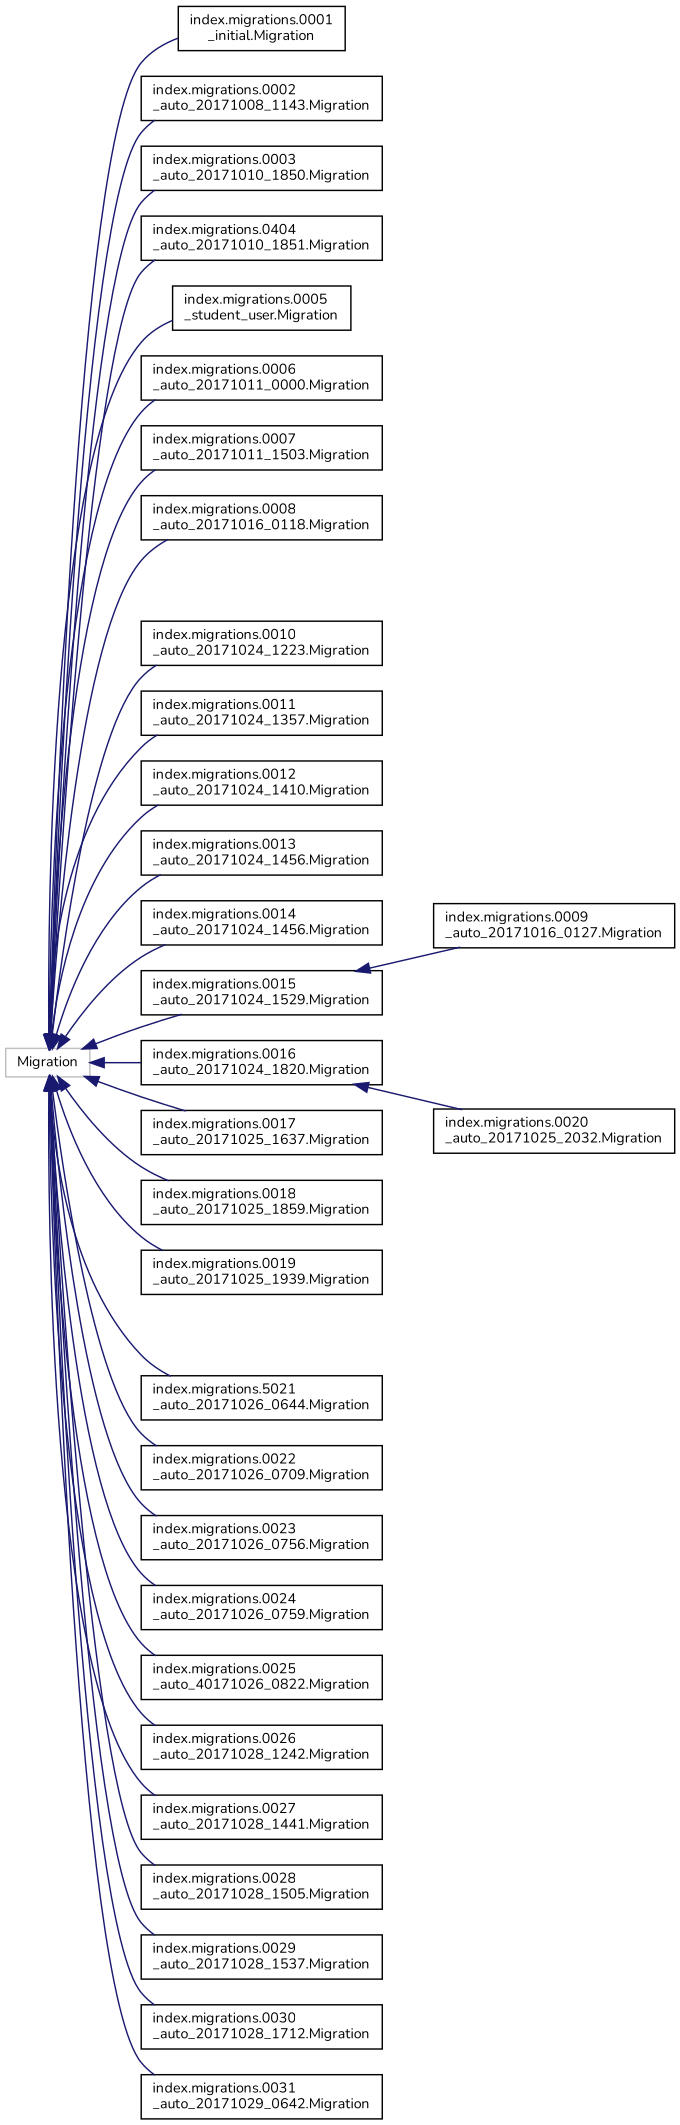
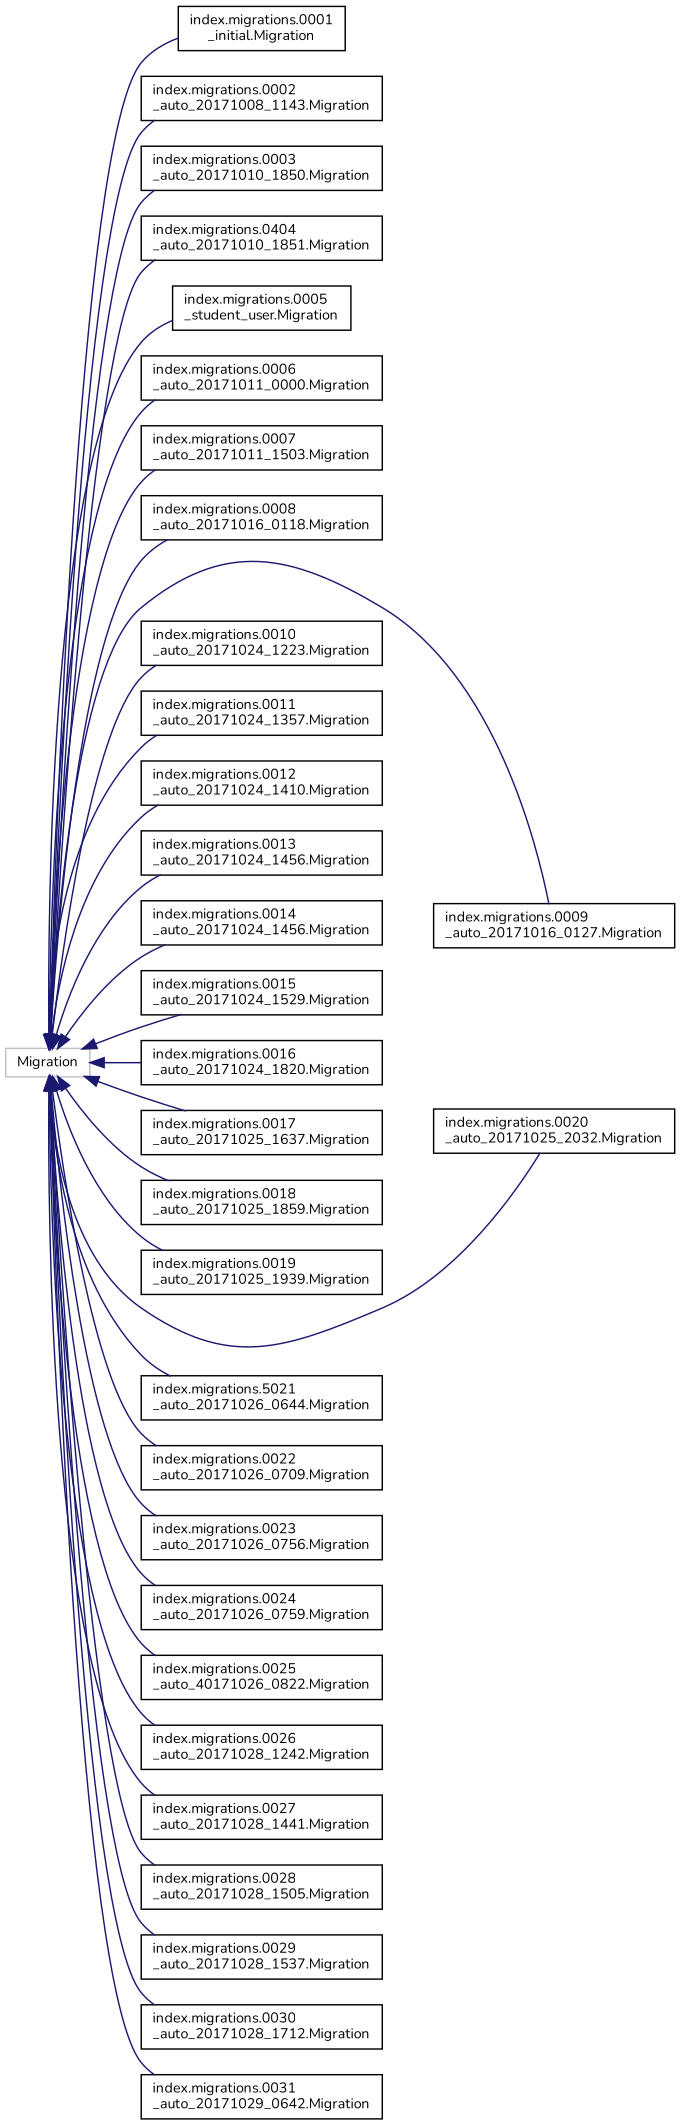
edge "index.migrations.0009 _auto_20171016_0127.Migration" -> "index.migrations.0015 _auto_20171024_1529.Migration": now "index.migrations.0009 _auto_20171016_0127.Migration" -> "Migration"
edge "index.migrations.0020 _auto_20171025_2032.Migration" -> "index.migrations.0016 _auto_20171024_1820.Migration": now "index.migrations.0020 _auto_20171025_2032.Migration" -> "Migration"
